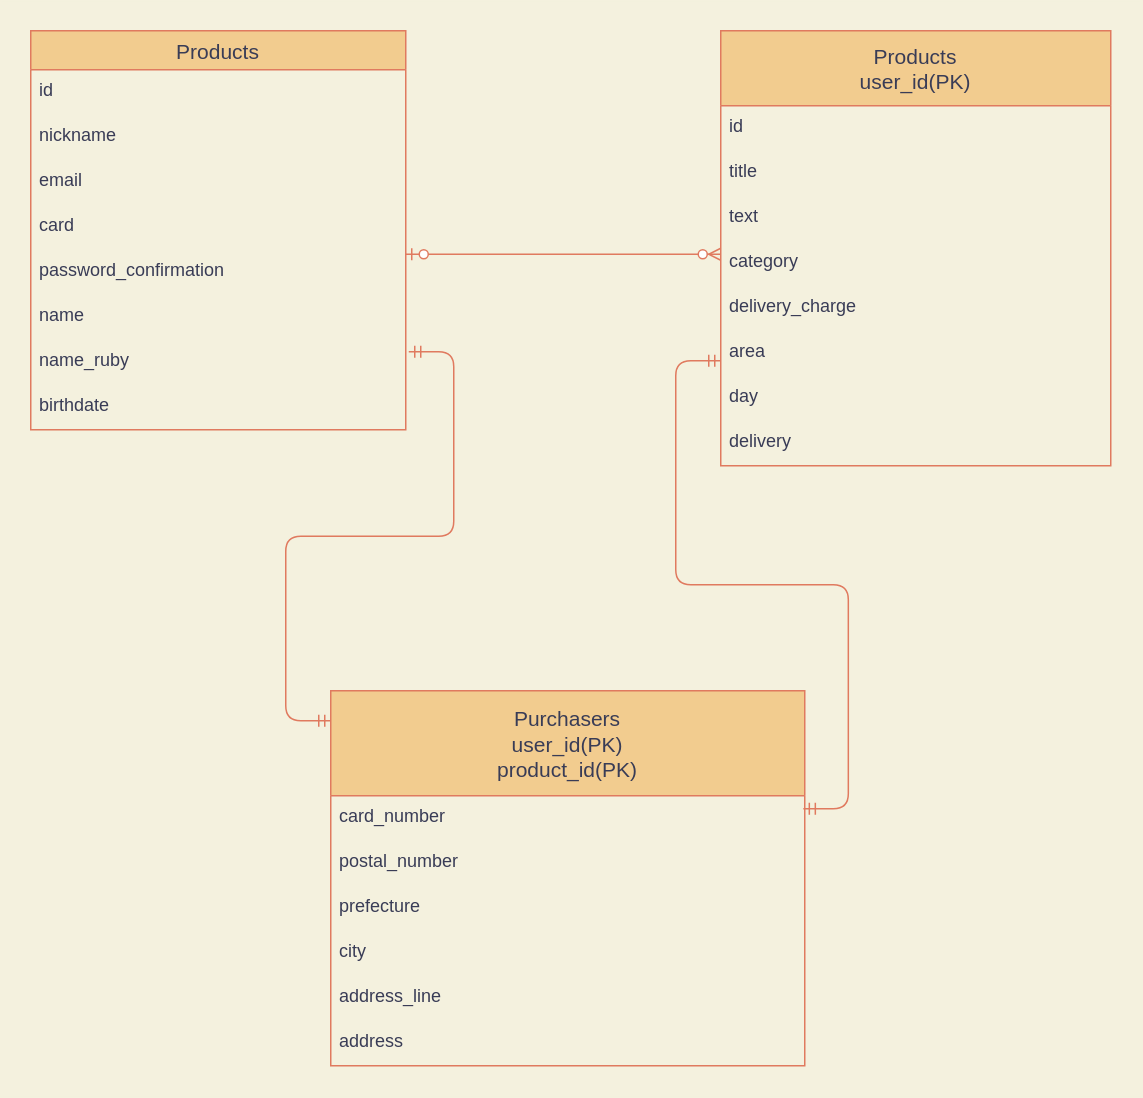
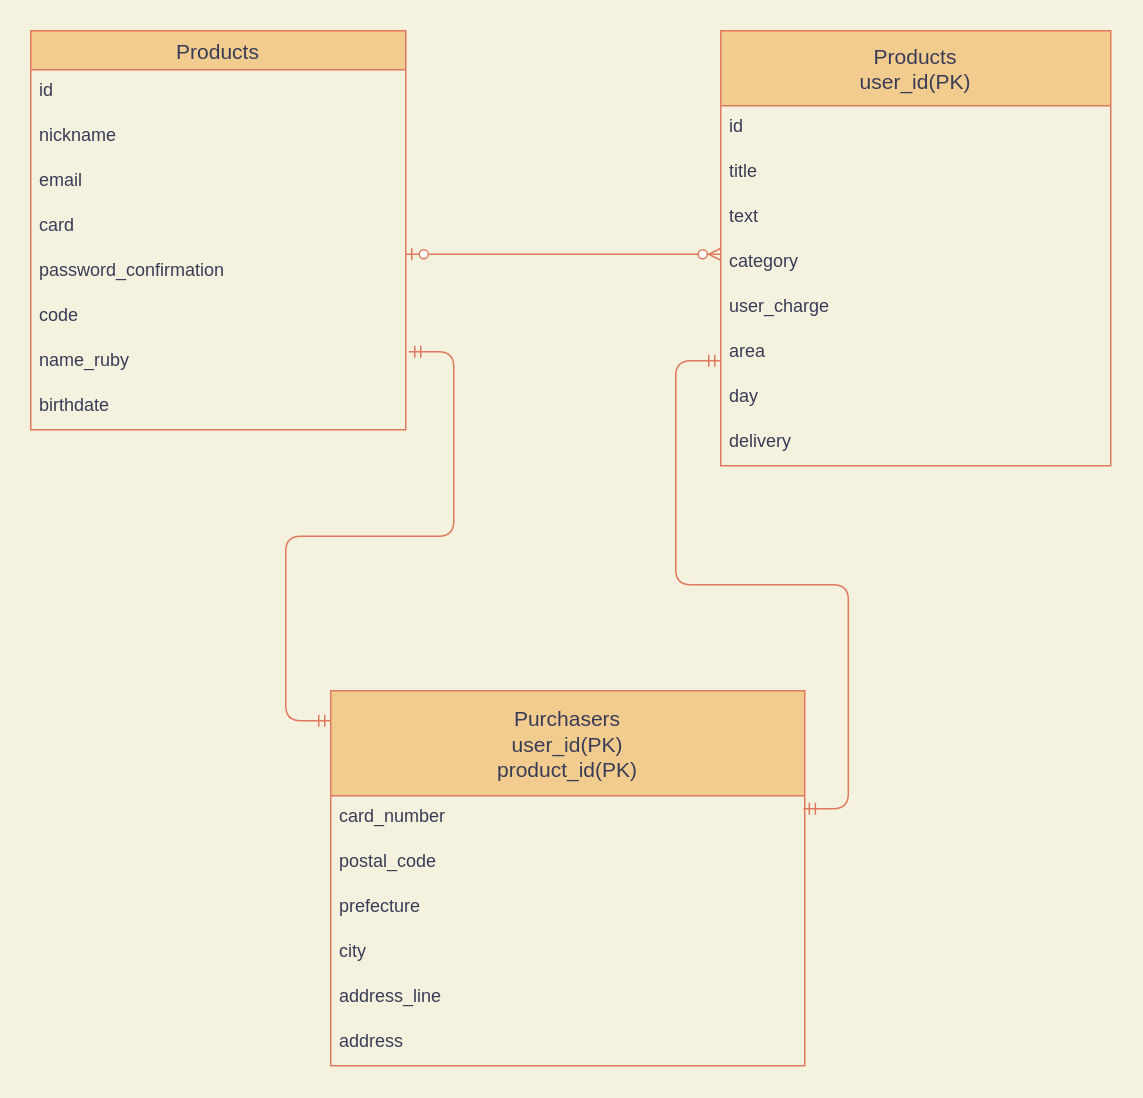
node "delivery_charge": label "delivery_charge" -> "user_charge"
node "name": label "name" -> "code"
node "postal_number": label "postal_number" -> "postal_code"
